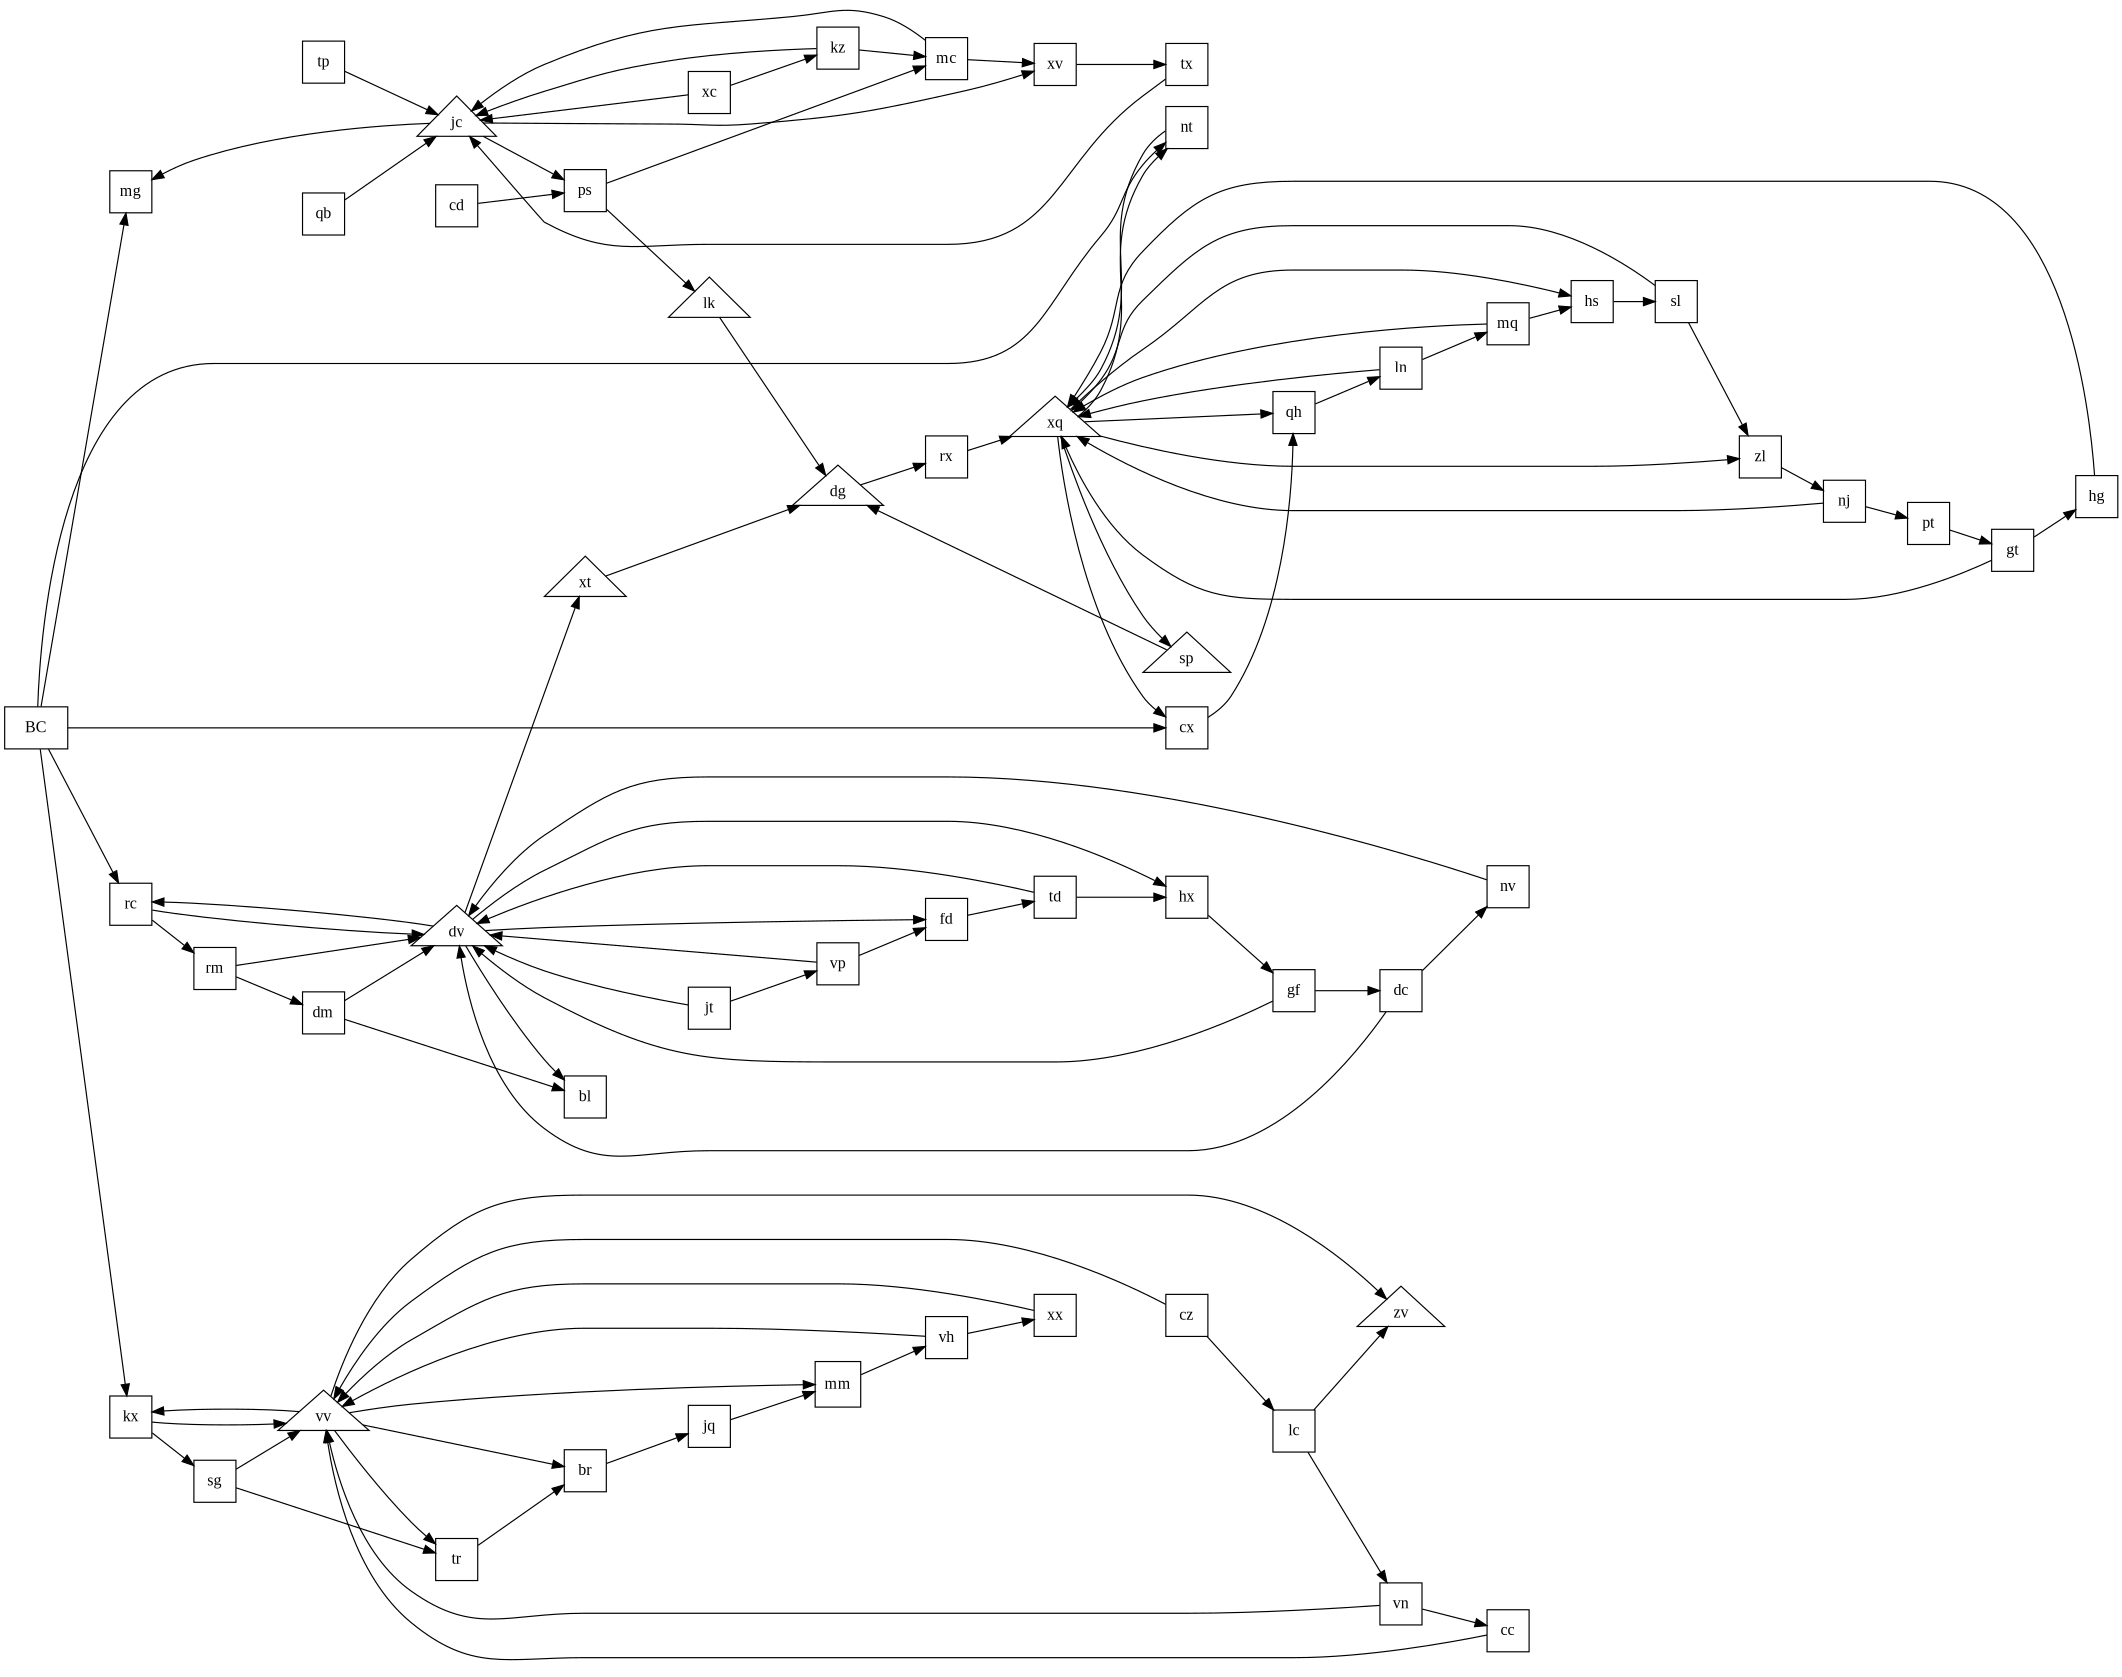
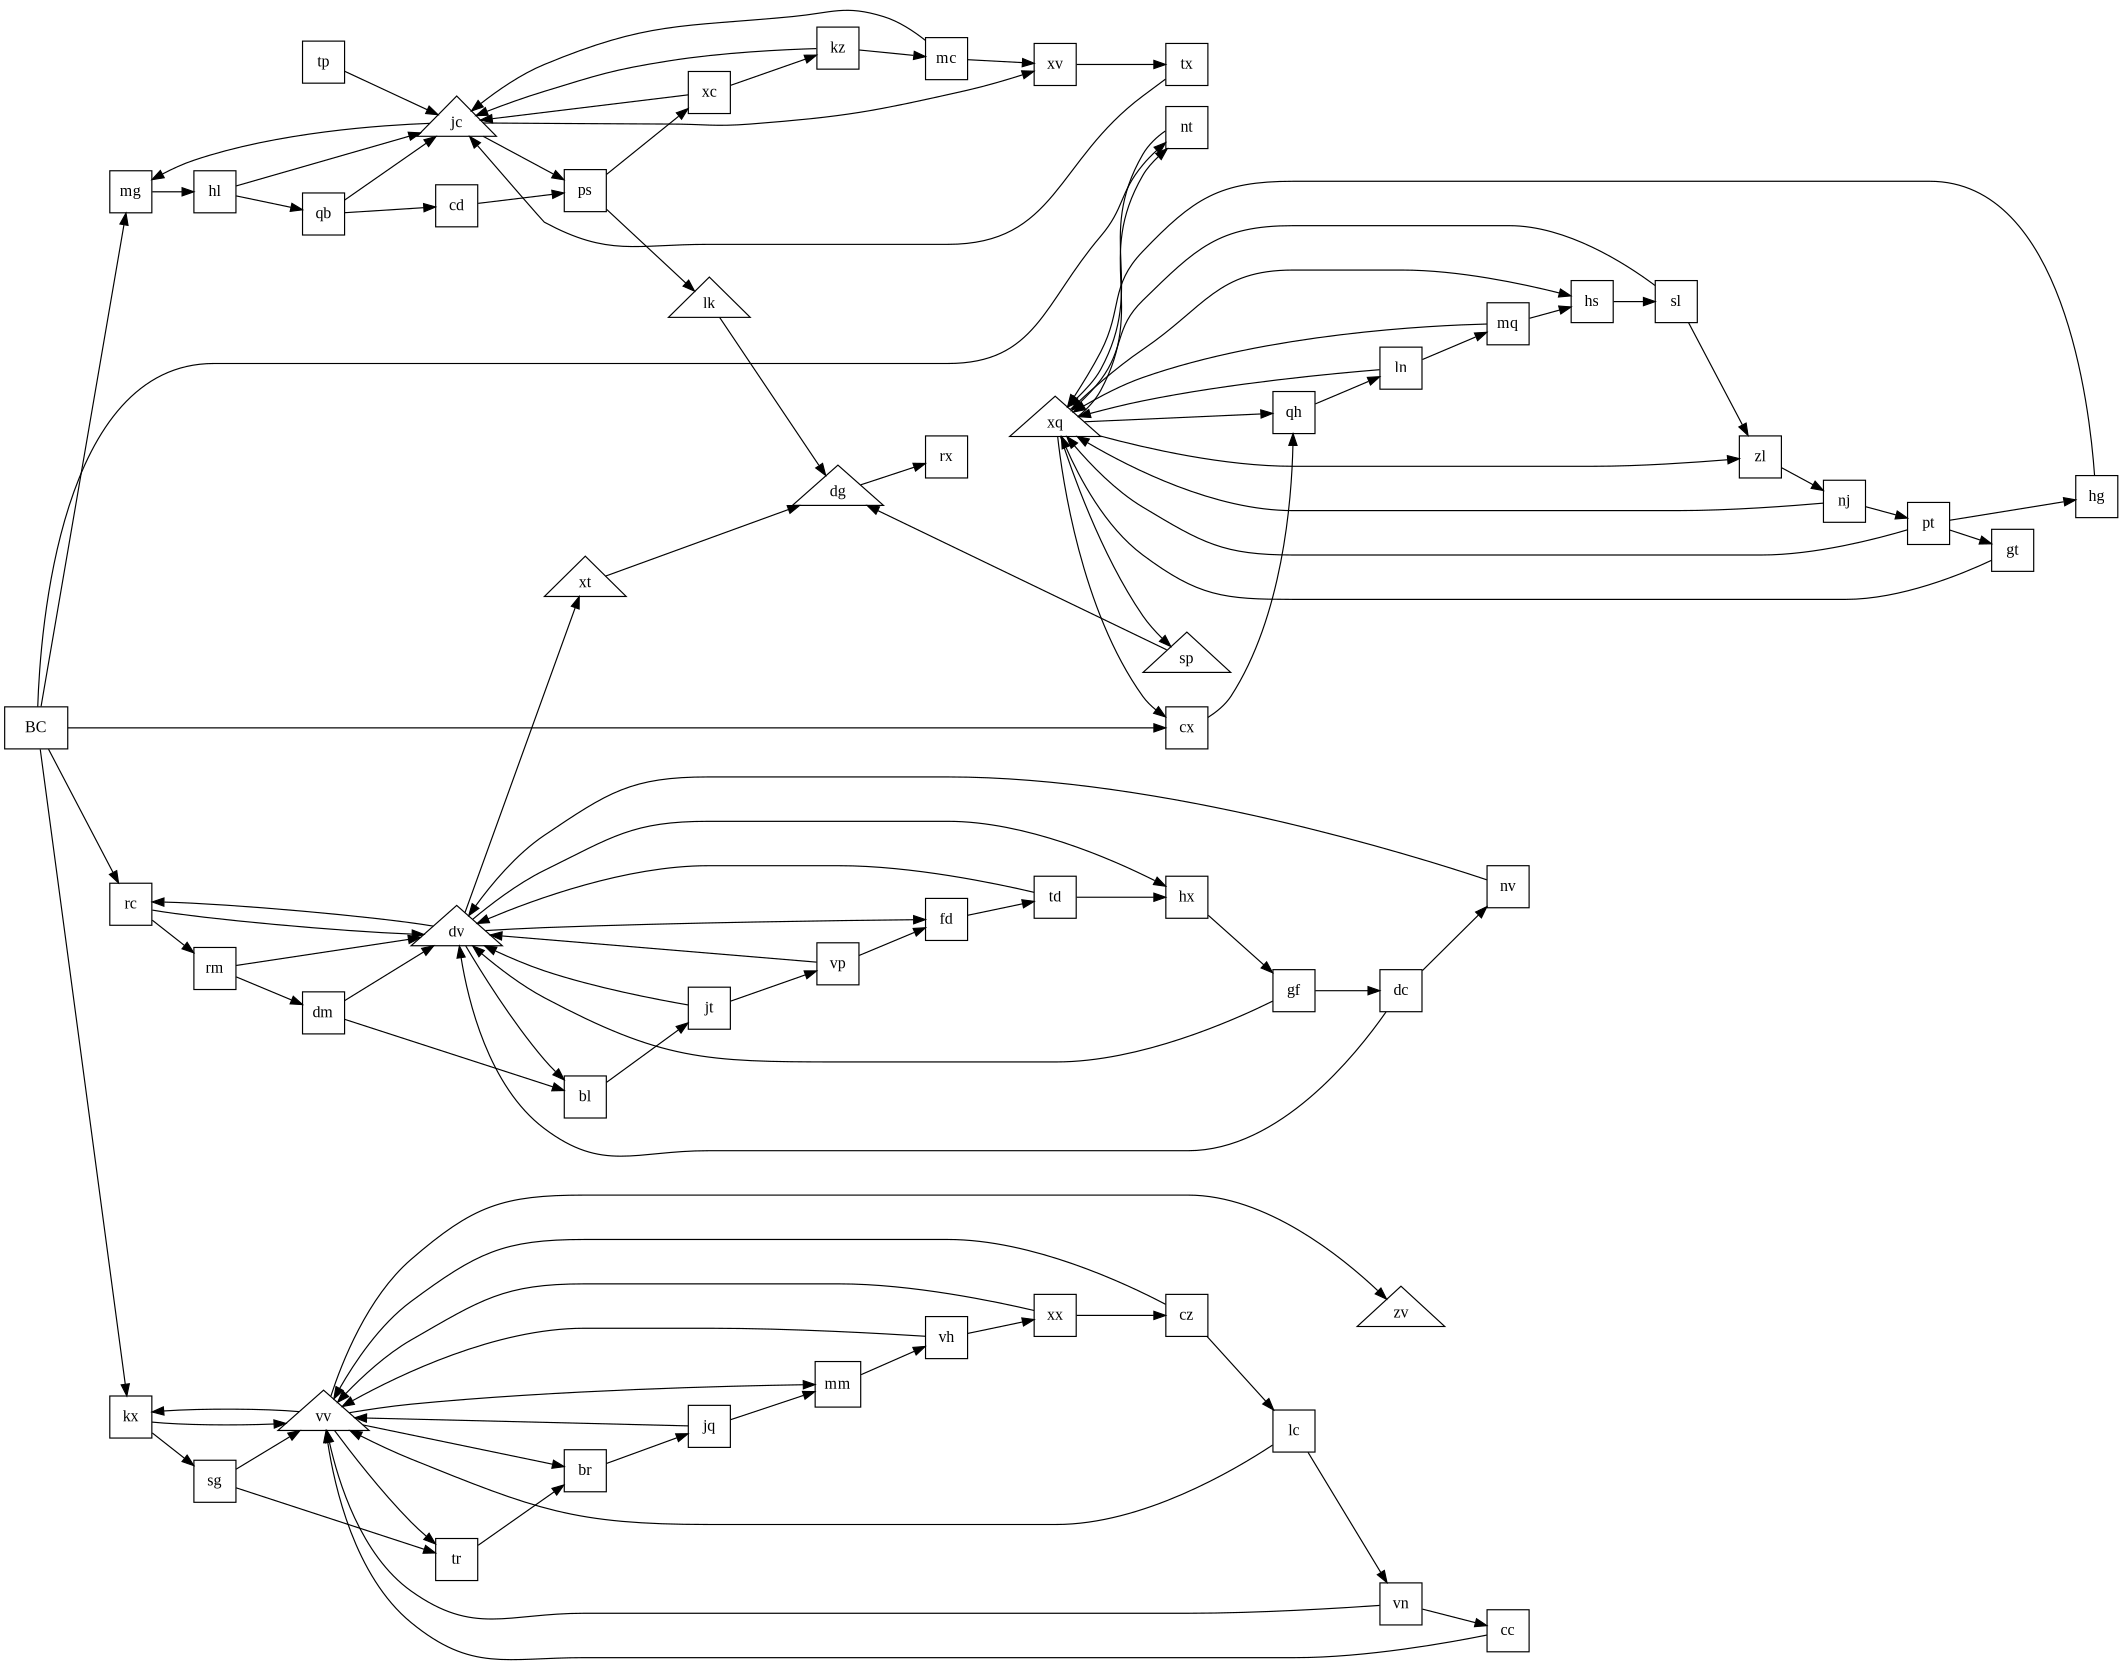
edge "ps" -> "mc": now "ps" -> "xc"
node "hl": added
edge "qb" -> "cd": added
edge "rx" -> "xq": now "pt" -> "xq"
edge "gt" -> "hg": now "pt" -> "hg"
edge "bl" -> "jt": added
edge "xx" -> "cz": added
edge "lc" -> "zv": now "lc" -> "vv"
edge "jq" -> "vv": added
